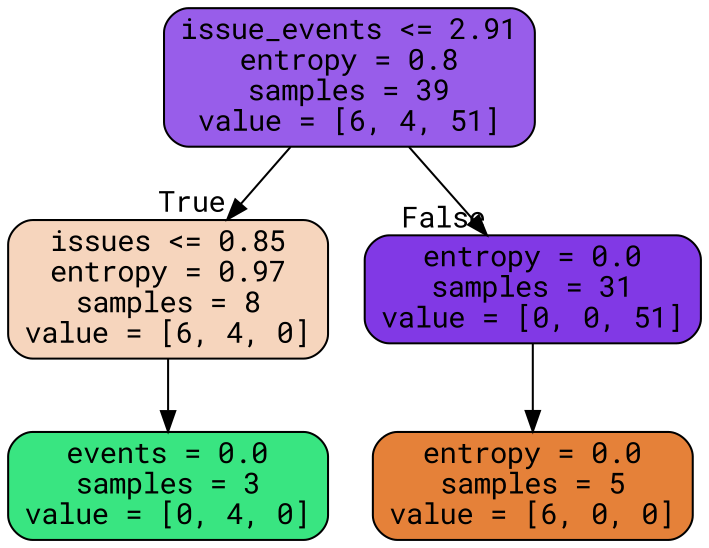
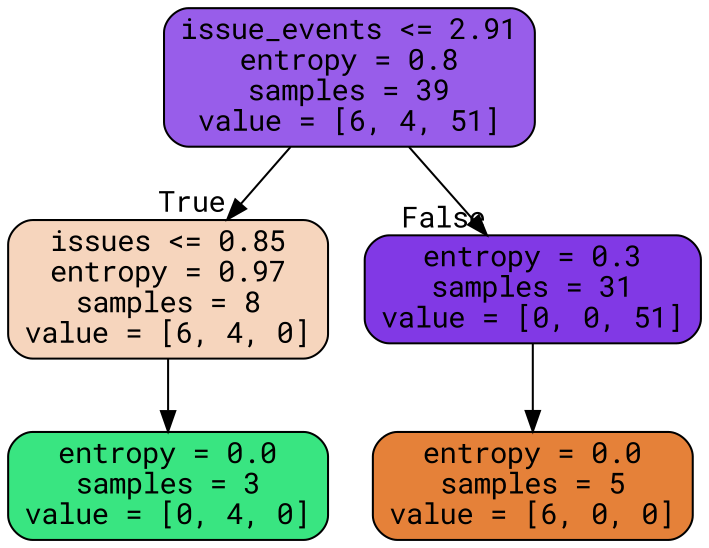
node "entropy = 0.0 samples = 31 value = [0, 0, 51]": label "entropy = 0.0 samples = 31 value = [0, 0, 51]" -> "entropy = 0.3 samples = 31 value = [0, 0, 51]"
node "events = 0.0 samples = 3 value = [0, 4, 0]": label "events = 0.0 samples = 3 value = [0, 4, 0]" -> "entropy = 0.0 samples = 3 value = [0, 4, 0]"
